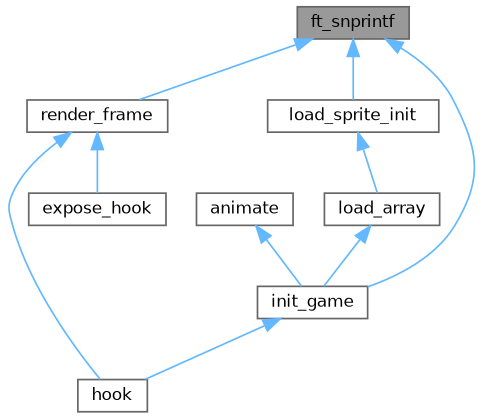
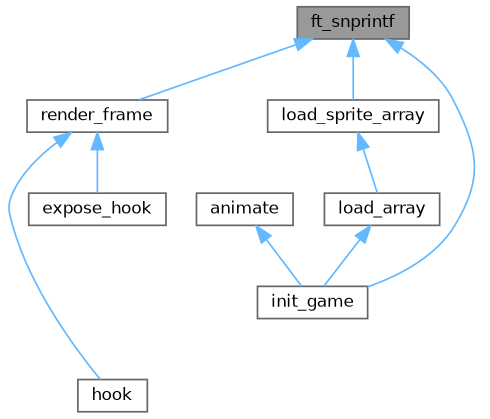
node "load_sprite_init": label "load_sprite_init" -> "load_sprite_array"
edge "hook" -> "init_game": removed
